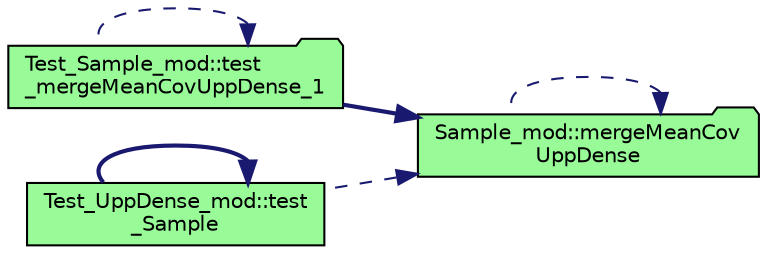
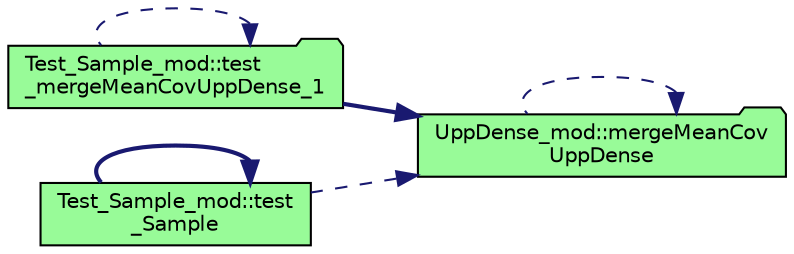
node "Sample_mod::mergeMeanCov UppDense": label "Sample_mod::mergeMeanCov UppDense" -> "UppDense_mod::mergeMeanCov UppDense"
node "Test_UppDense_mod::test _Sample": label "Test_UppDense_mod::test _Sample" -> "Test_Sample_mod::test _Sample"
